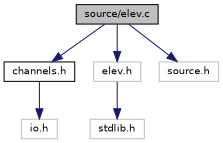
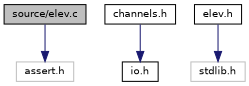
edge "source/elev.c" -> "elev.h": removed
edge "source/elev.c" -> "channels.h": removed
node "elev.h": color grey75 -> black
node "source.h": label "source.h" -> "assert.h"
node "io.h": color grey75 -> black
